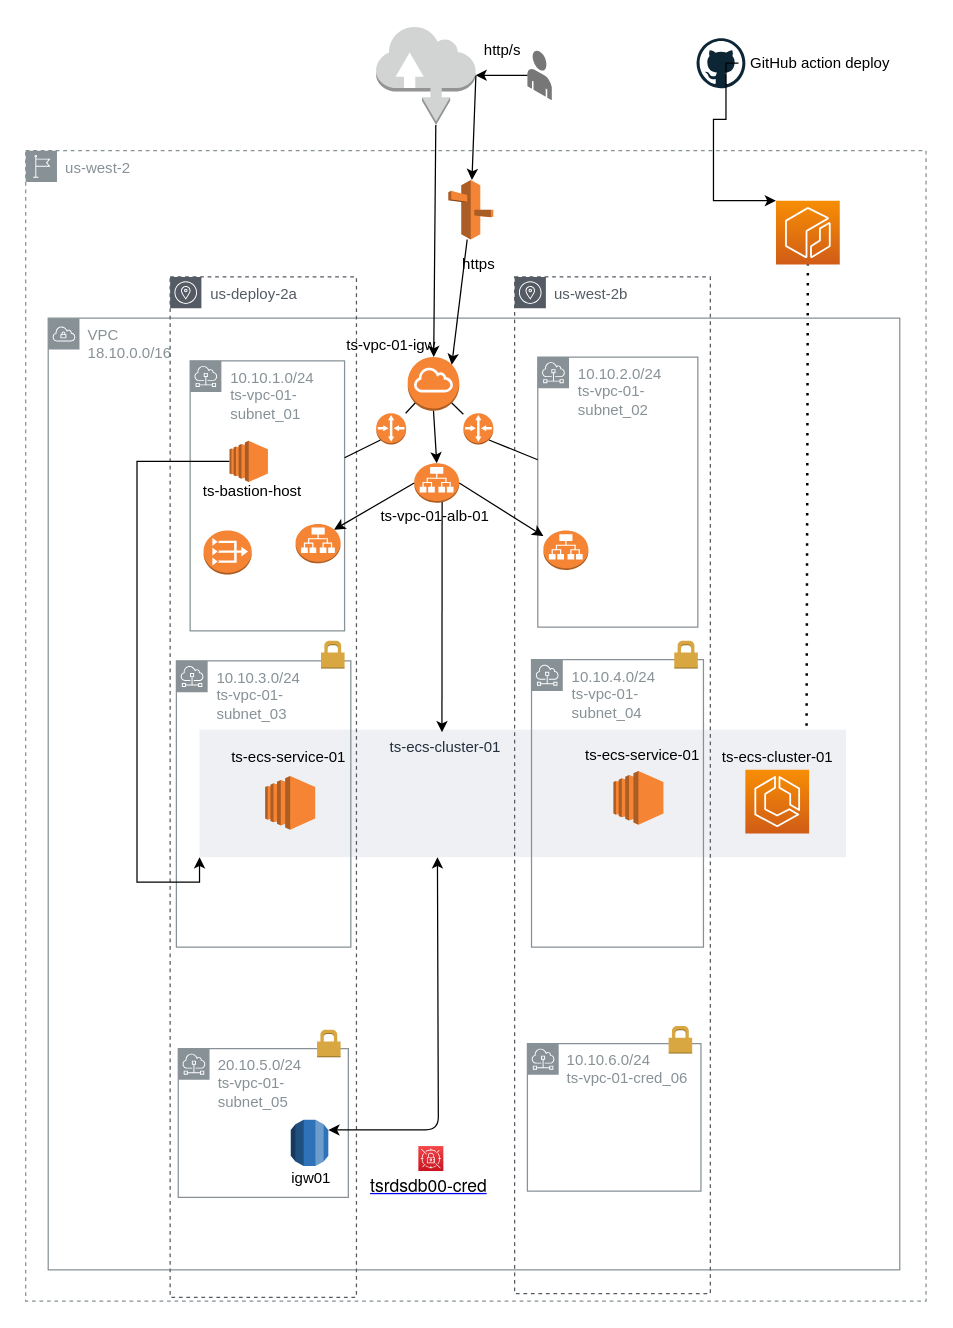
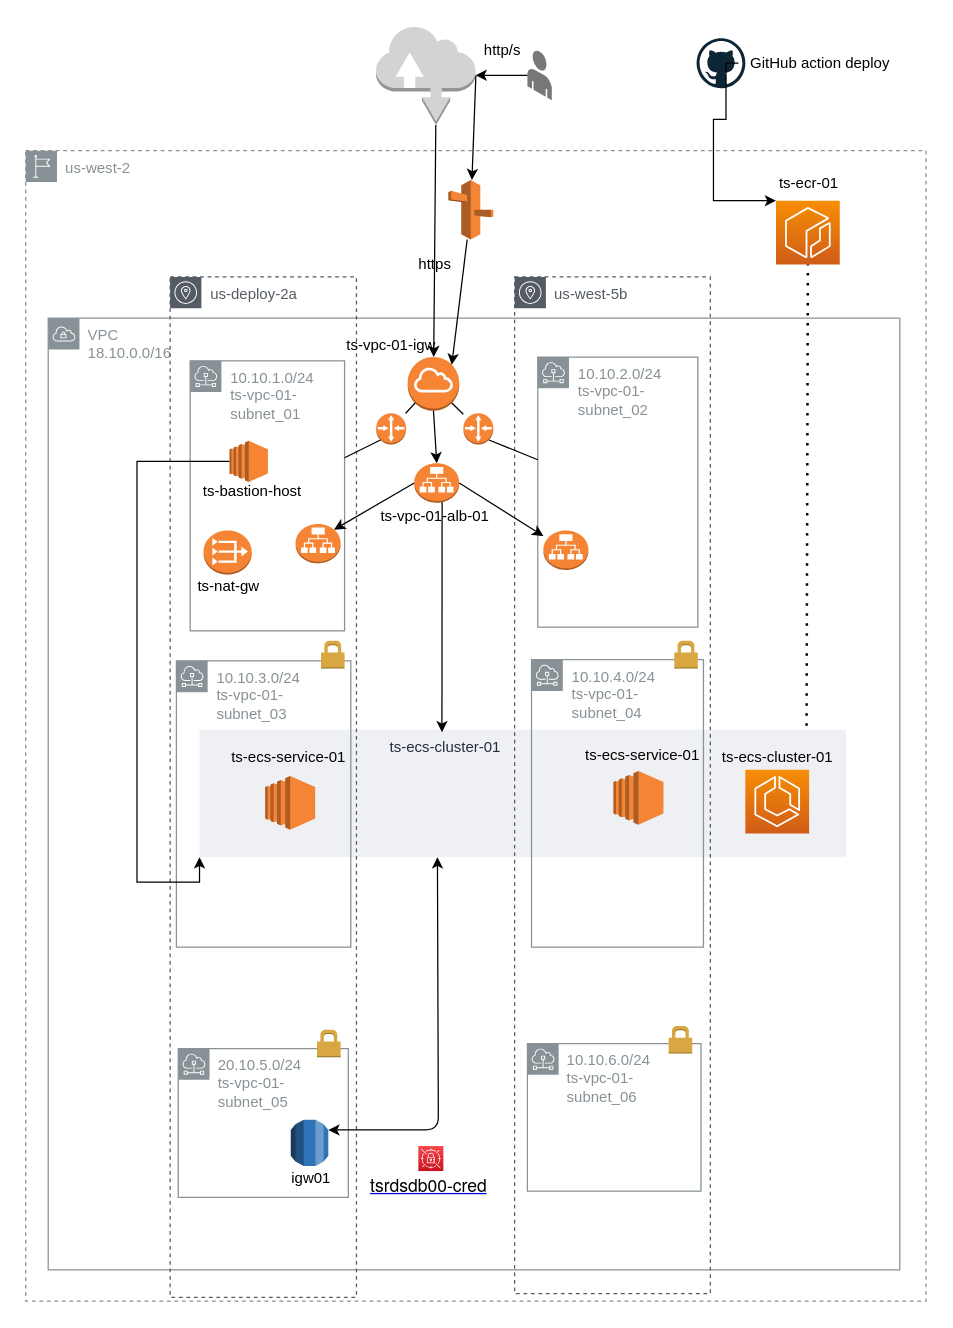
node "ts-ecr-01": added
node "https": moved (478, 264) -> (435, 264)
node "us-west-2b": label "us-west-2b" -> "us-west-5b"
node "ts-nat-gw": added
node "10.10.6.0/24 ts-vpc-01-cred_06": label "10.10.6.0/24 ts-vpc-01-cred_06" -> "10.10.6.0/24 ts-vpc-01-subnet_06"
